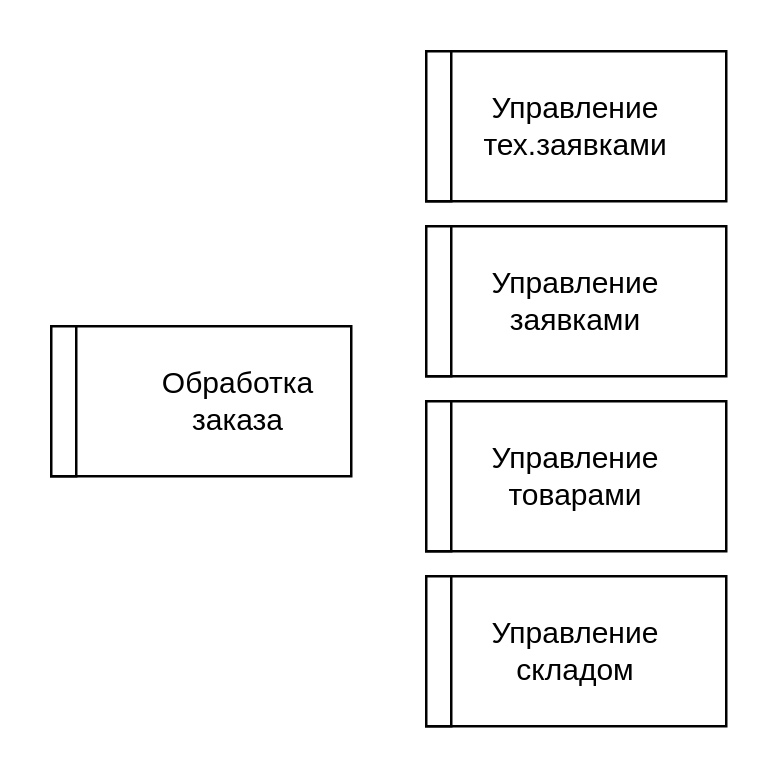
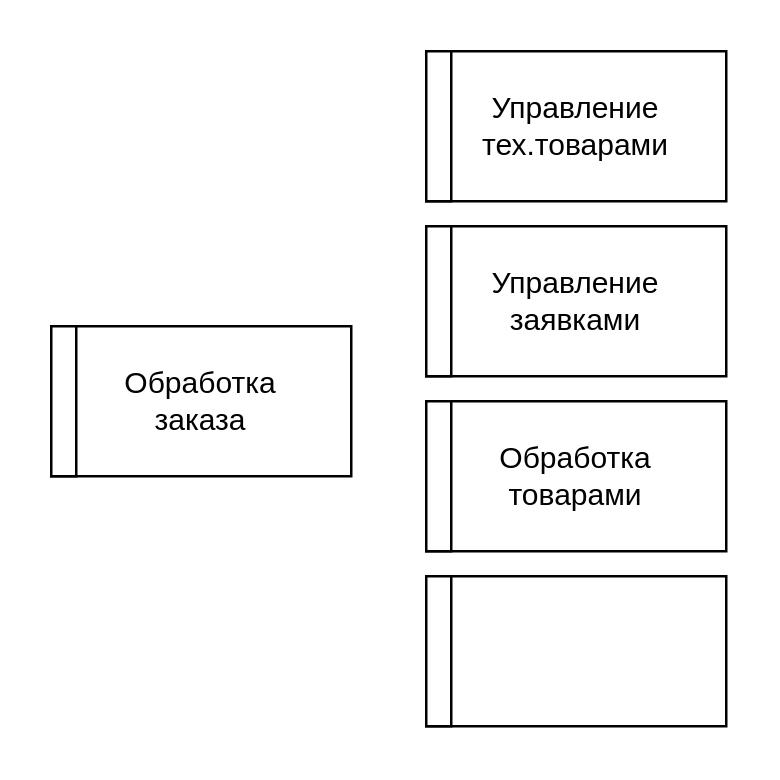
node "Управление тех.заявками": label "Управление тех.заявками" -> "Управление тех.товарами"
node "Обработка заказа": moved (239, 401) -> (201, 401)
node "Управление товарами": label "Управление товарами" -> "Обработка товарами"
node "Управление складом": removed
